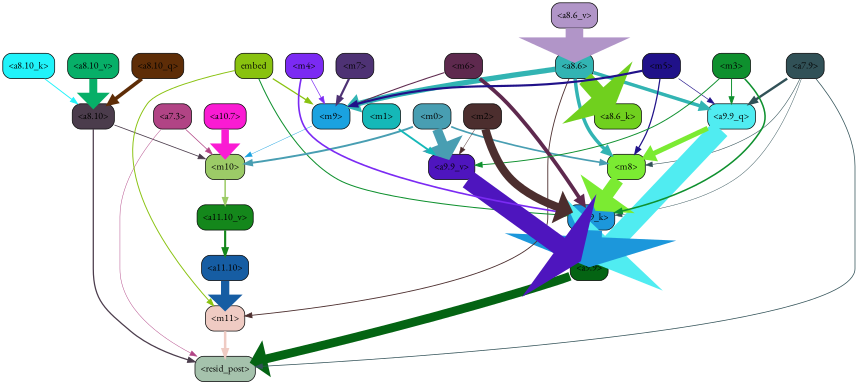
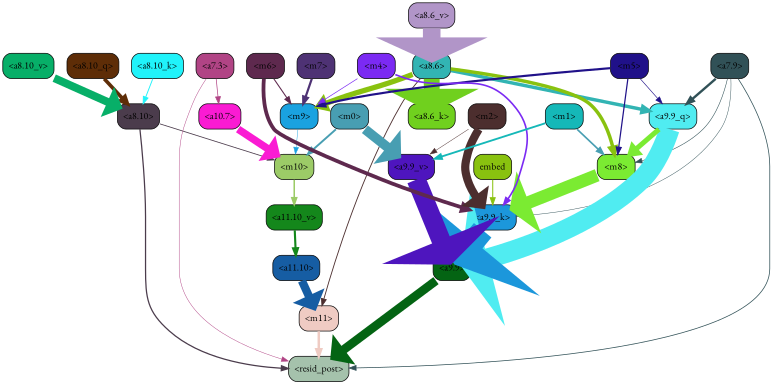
node "<m3>": removed
edge "<a8.6>" -> "<m9>": color #32b4b3 -> #89c20f
edge "embed" -> "<m9>": removed
edge "<a8.6>" -> "<m8>": color #32b4b3 -> #89c20f
edge "<a7.3>" -> "<m10>": now "<a7.3>" -> "<a10.7>"
edge "<m0>" -> "<m8>": now "<m1>" -> "<m8>"
edge "embed" -> "<m11>": removed
edge "embed" -> "<a9.9_k>": color #0e902e -> #89c20f
